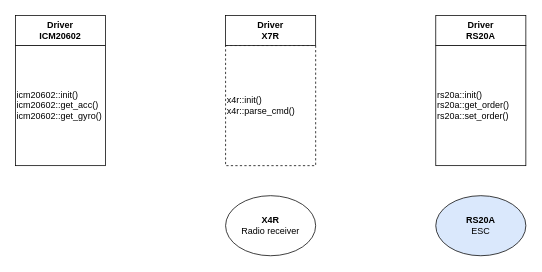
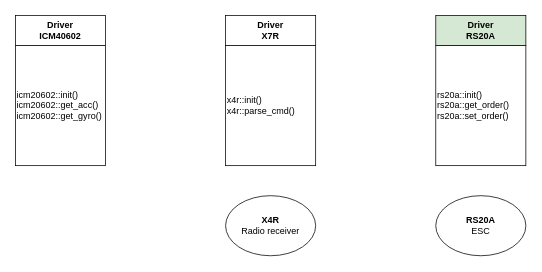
node "Driver ICM20602": label "Driver ICM20602" -> "Driver ICM40602"
node "Driver RS20A": fillcolor #ffffff -> #d5e8d4
node "x4r::init() x4r::parse_cmd()": style dashed -> solid
node "RS20A ESC": fillcolor #dae8fc -> #ffffff
